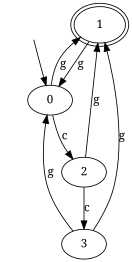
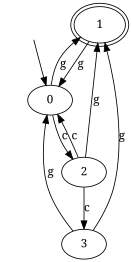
edge "2" -> "0": added, label "c"
